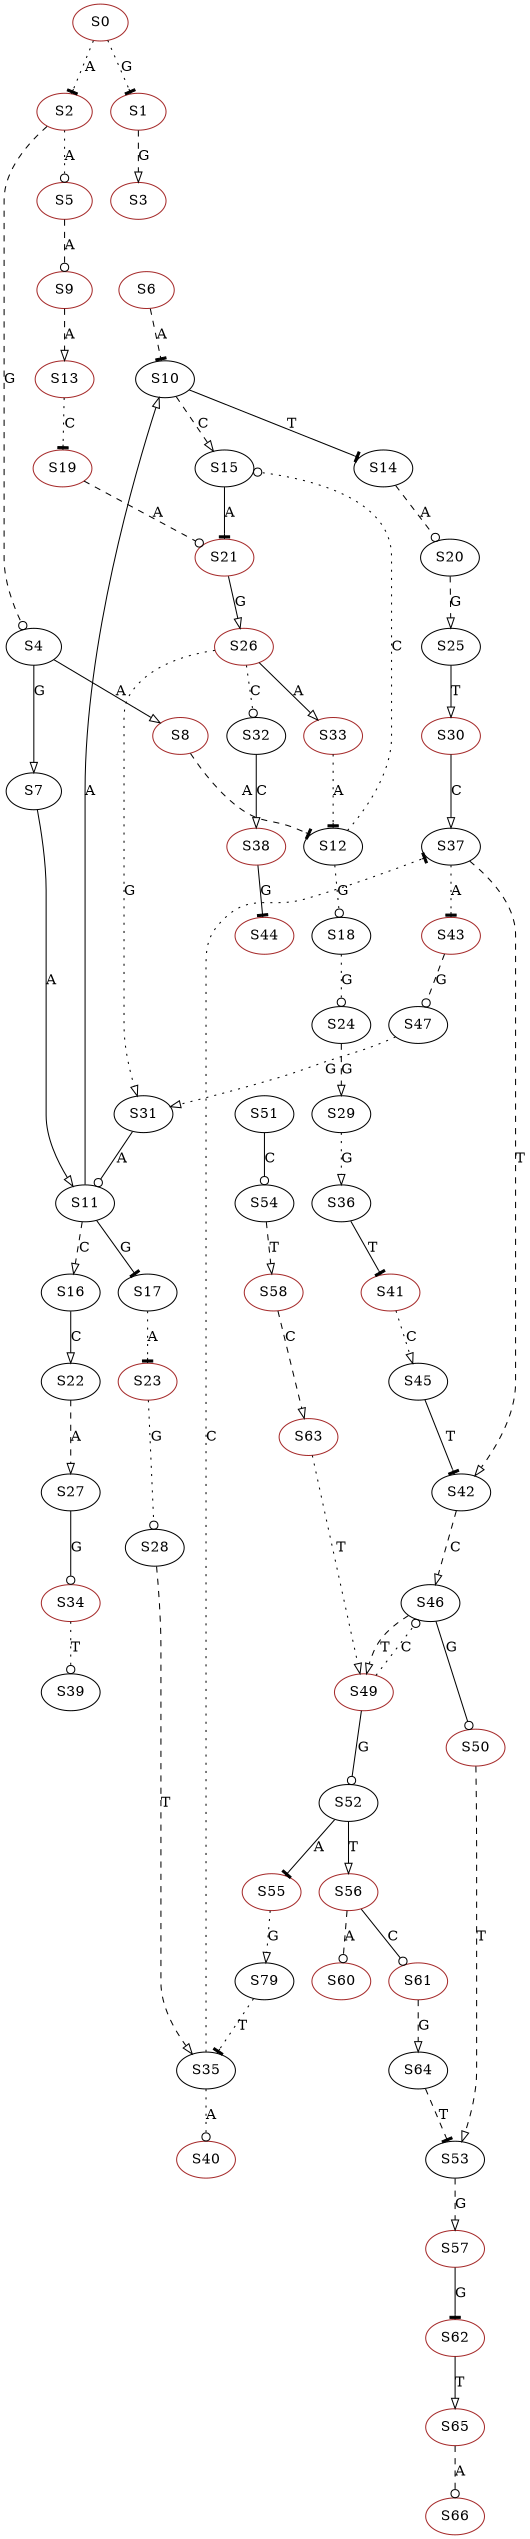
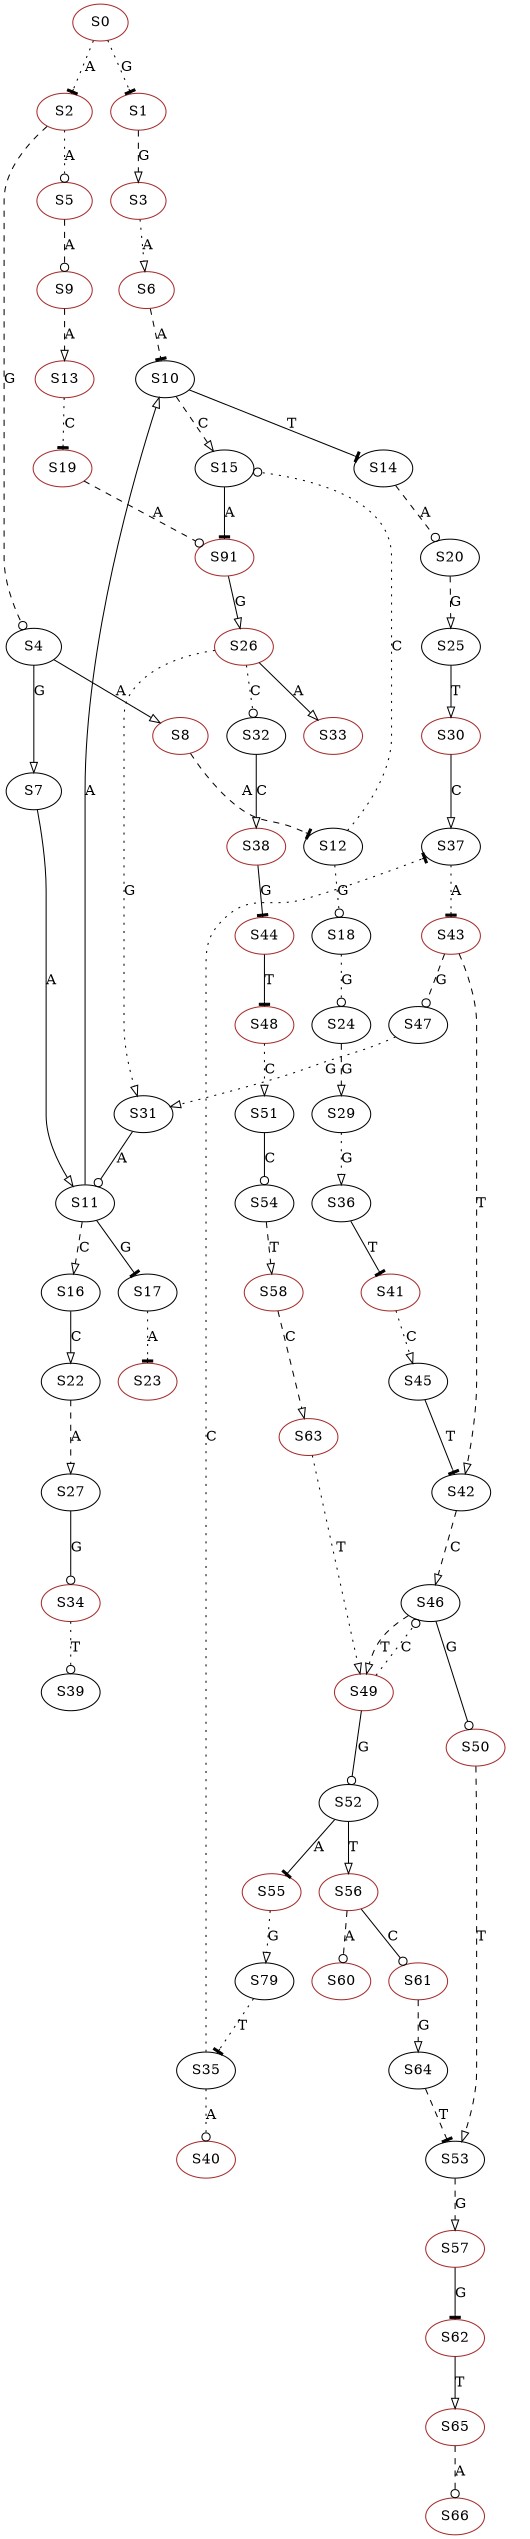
edge "S3" -> "S6": added, label "A"
node "S21": label "S21" -> "S91"
edge "S33" -> "S12": removed, label "A"
node "S48": added
edge "S37" -> "S42": now "S43" -> "S42"
node "S28": removed
